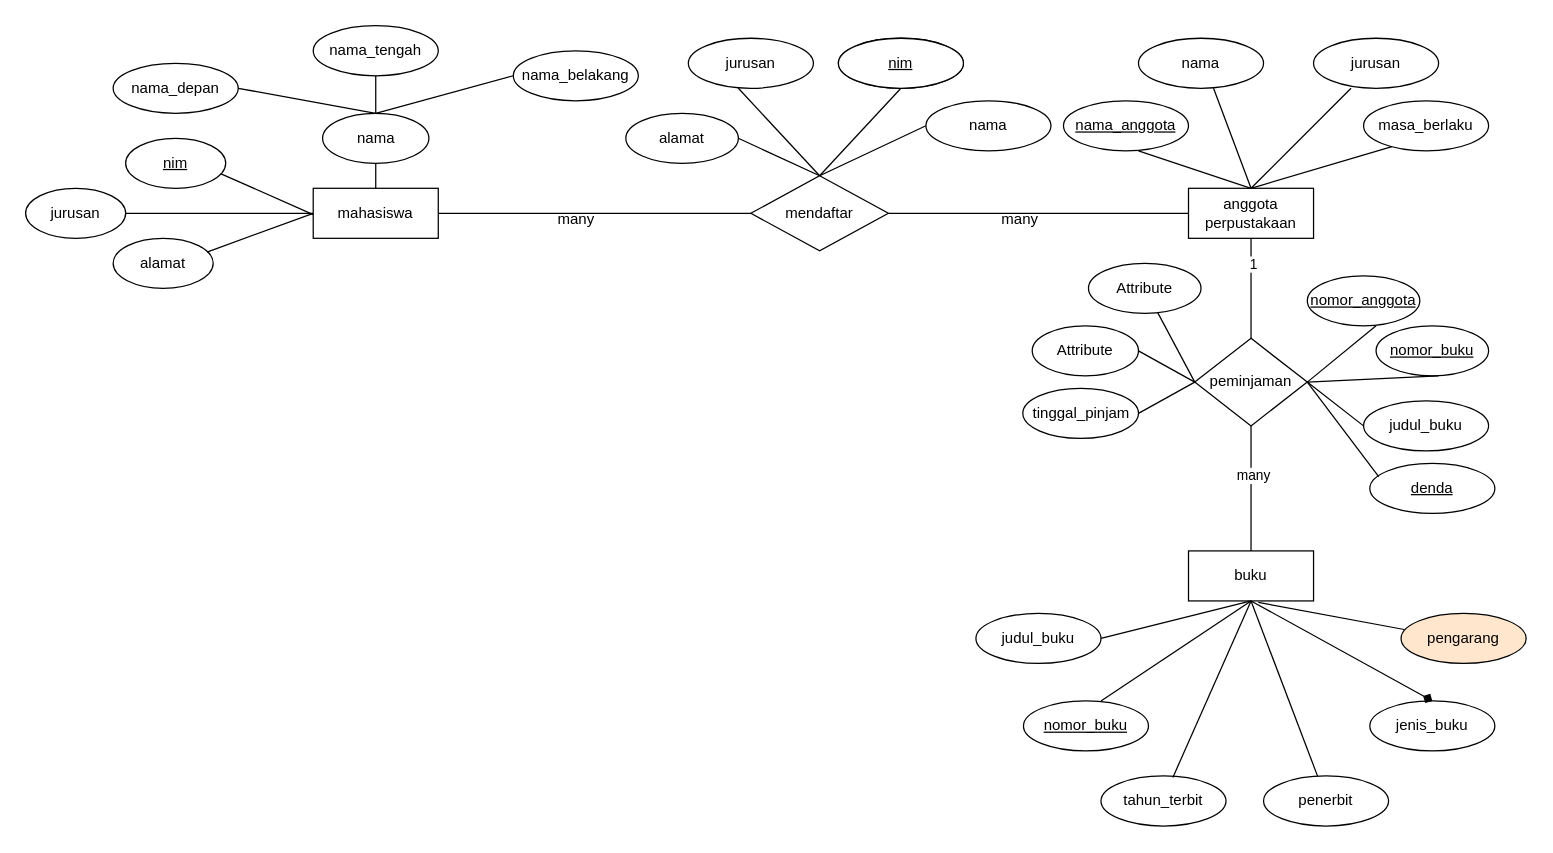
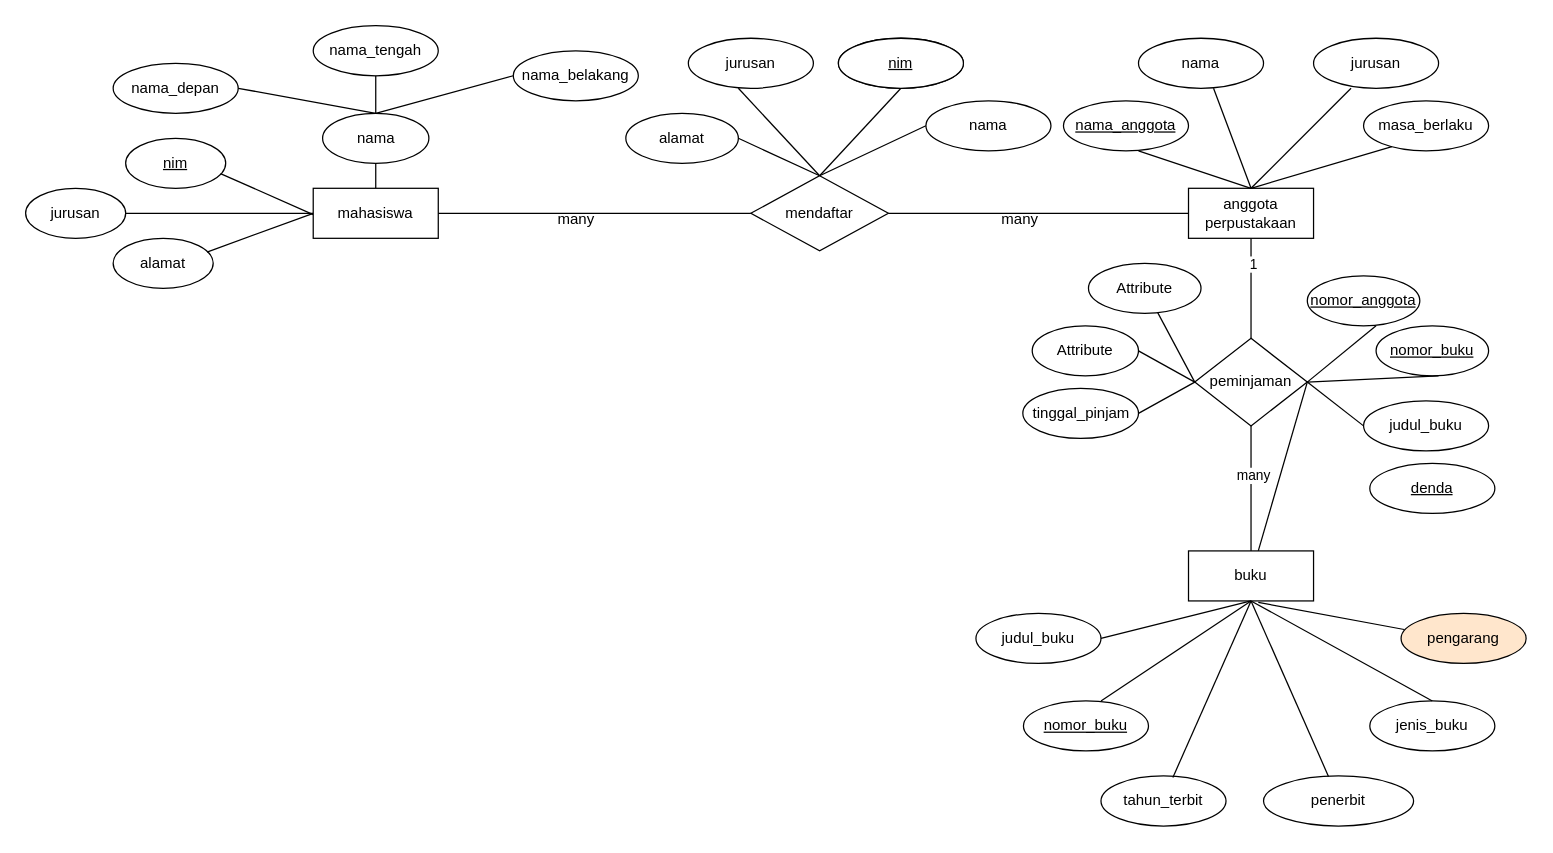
edge "peminjaman" -- "denda": now "peminjaman" -- "buku"
edge "buku" -> "jenis_buku": arrowhead diamond -> none
node "penerbit": size 125x50 -> 150x50
